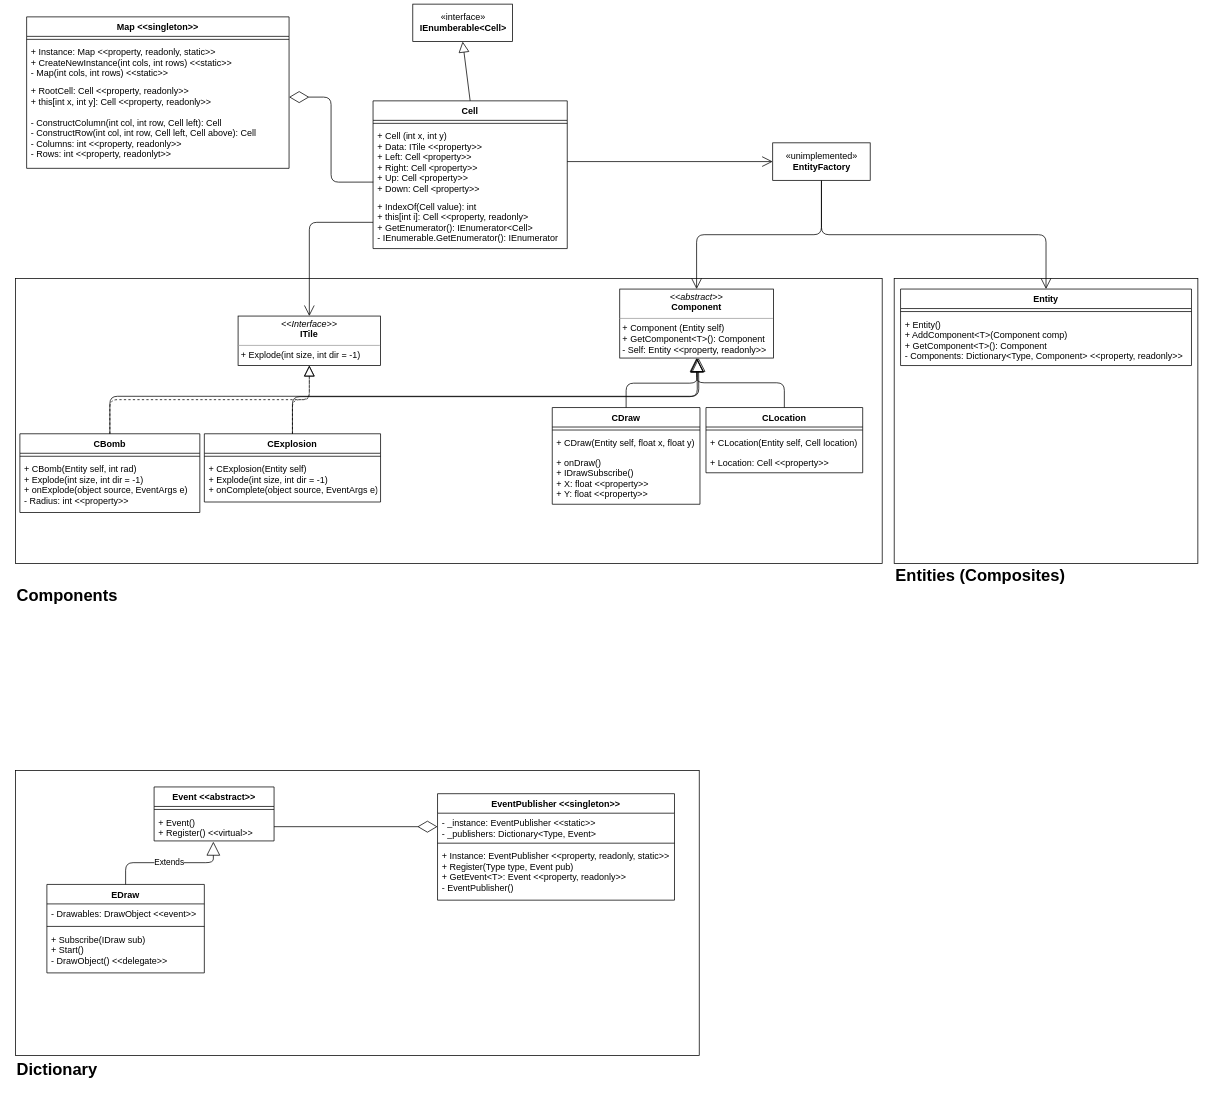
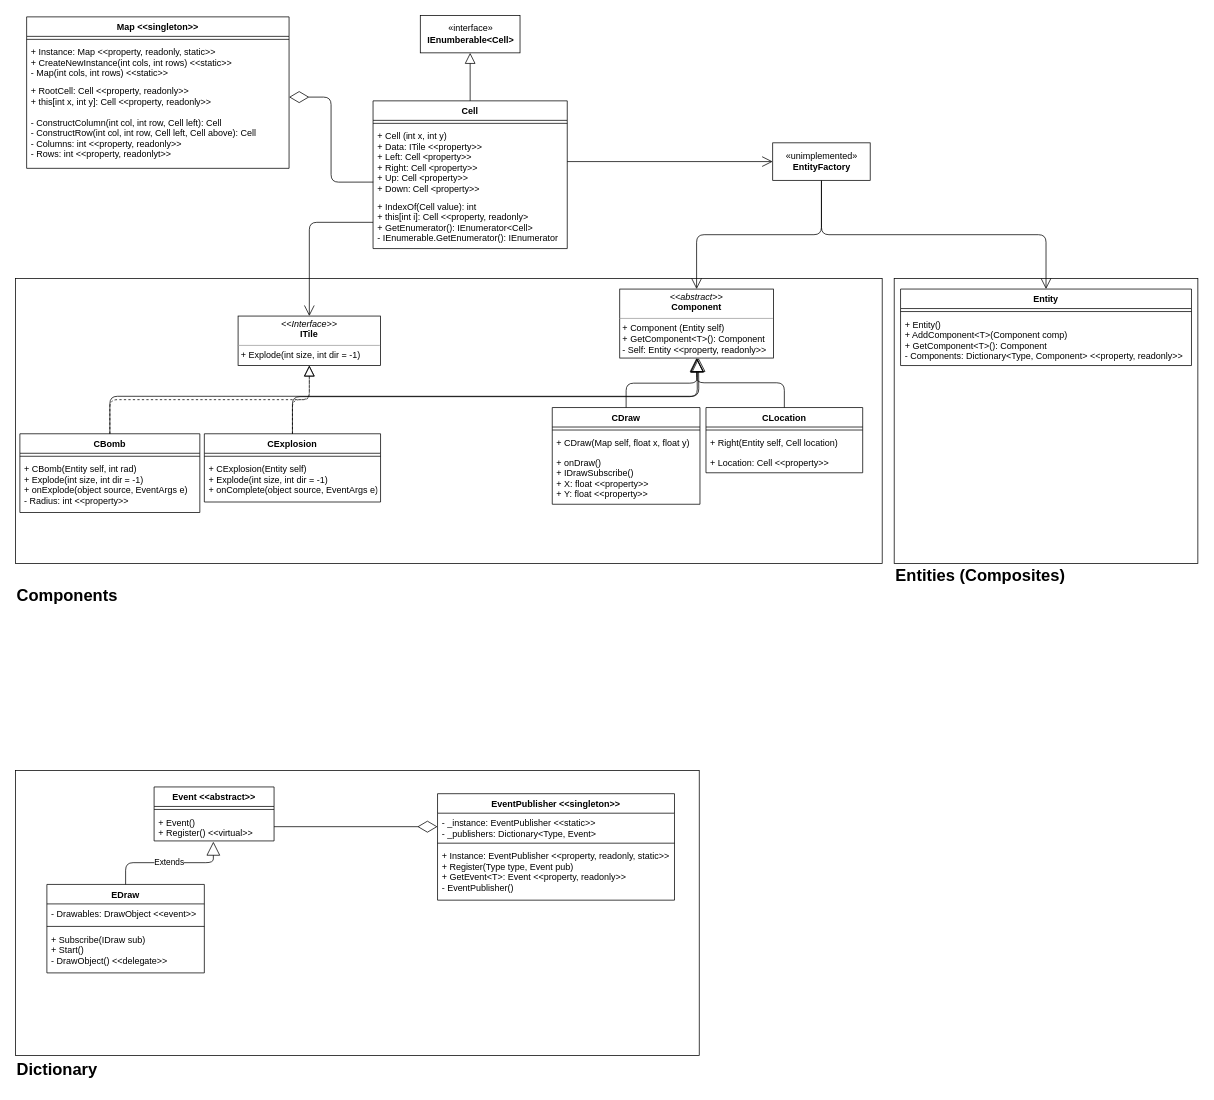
node "«interface» IEnumberable<Cell>": moved (463, 23) -> (470, 34)
node "+ CDraw(Entity self, float x, float y)": label "+ CDraw(Entity self, float x, float y)" -> "+ CDraw(Map self, float x, float y)"
node "+ CLocation(Entity self, Cell location)": label "+ CLocation(Entity self, Cell location)" -> "+ Right(Entity self, Cell location)"
